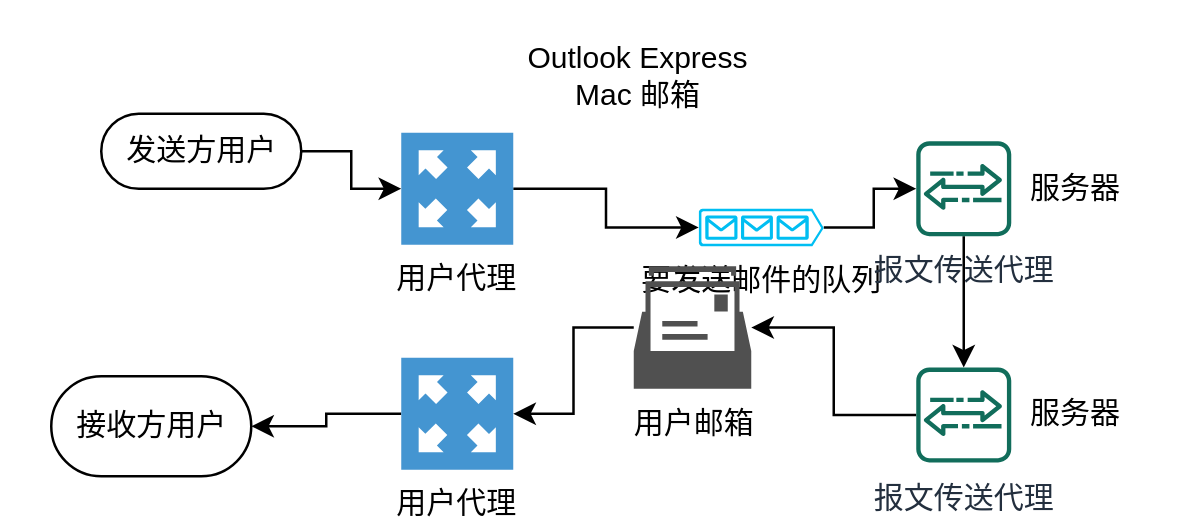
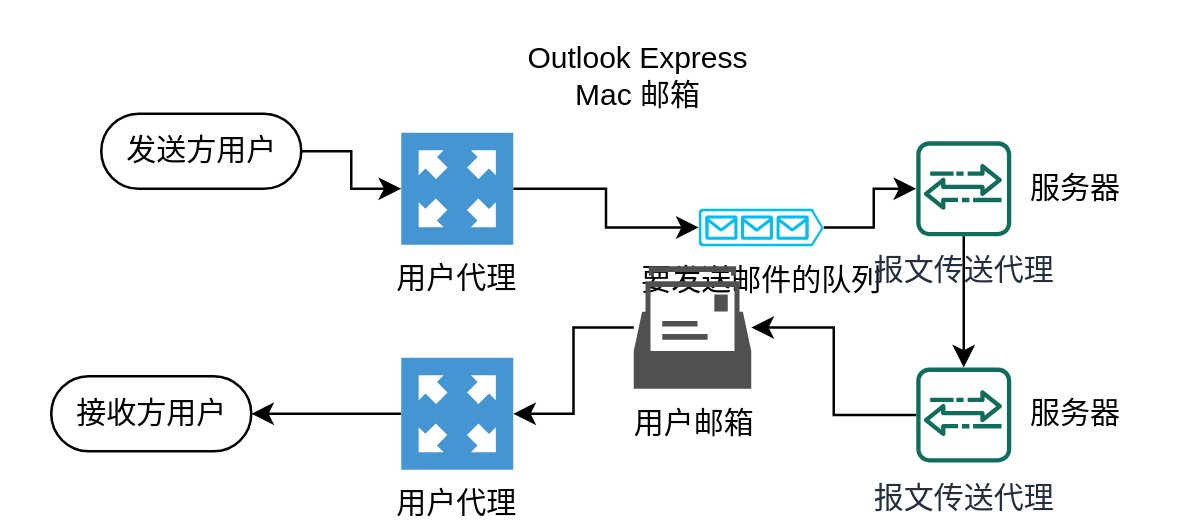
node "接收方用户": size 200x100 -> 200x75
